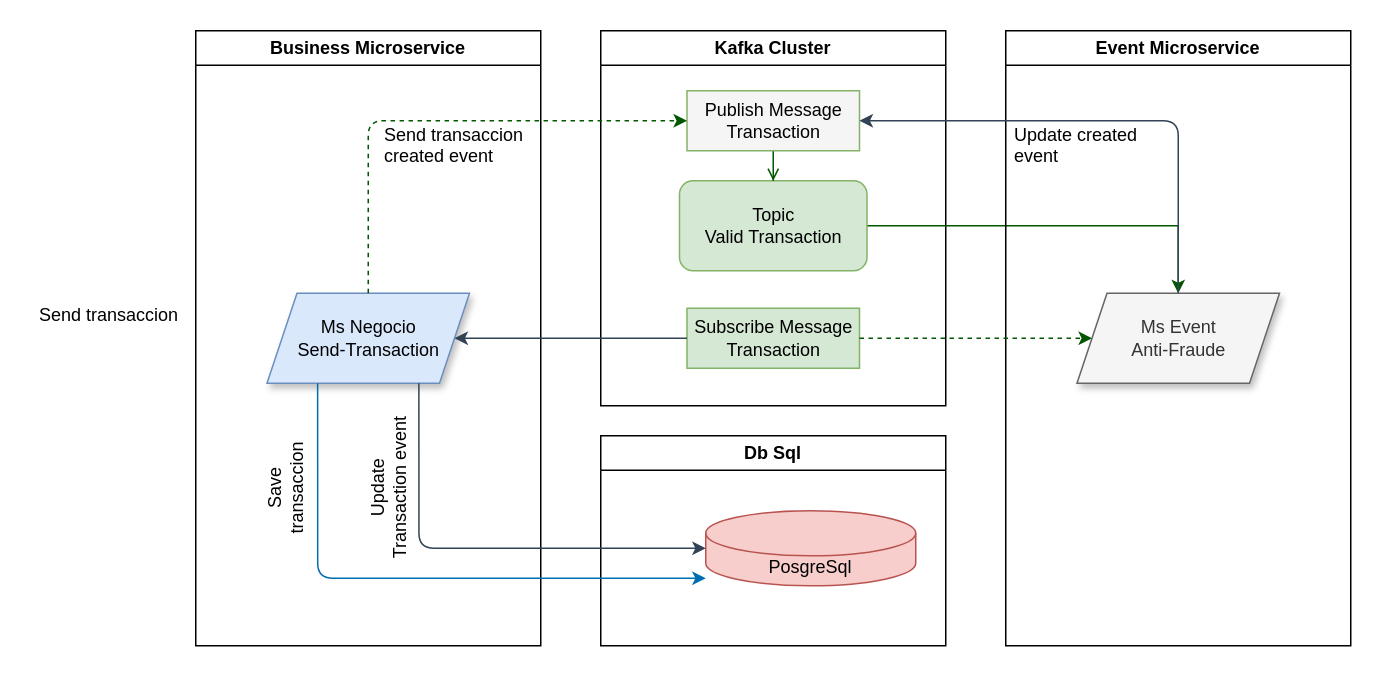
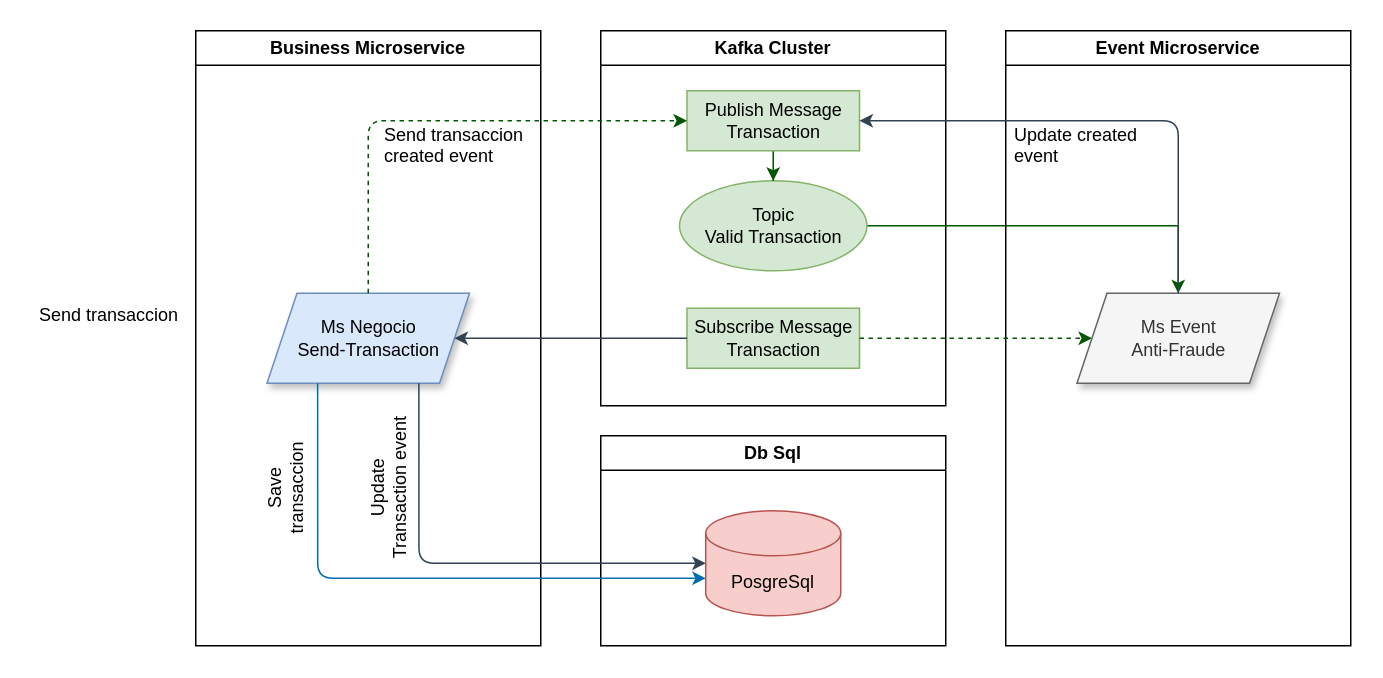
node "Publish Message Transaction": fillcolor #f5f5f5 -> #d5e8d4
edge "Publish Message Transaction" -> "TopicValid Transaction": arrowhead open -> classic
node "TopicValid Transaction": shape rounded rectangle -> ellipse
node "PosgreSql": size 210x75 -> 135x105
